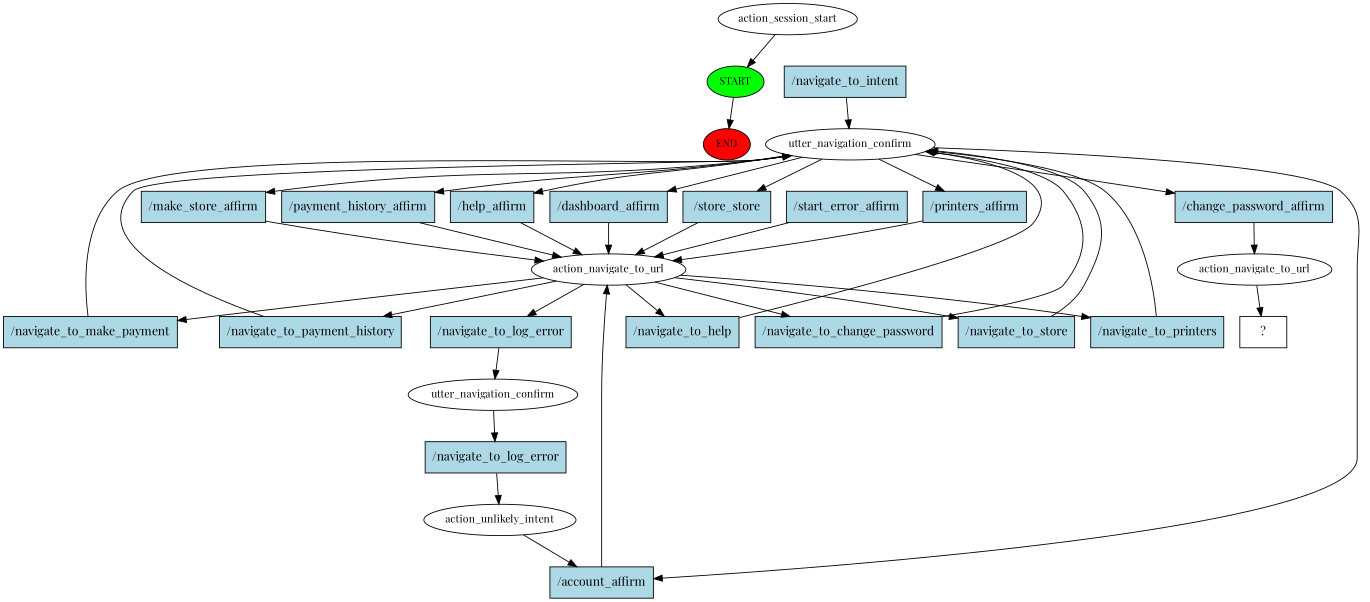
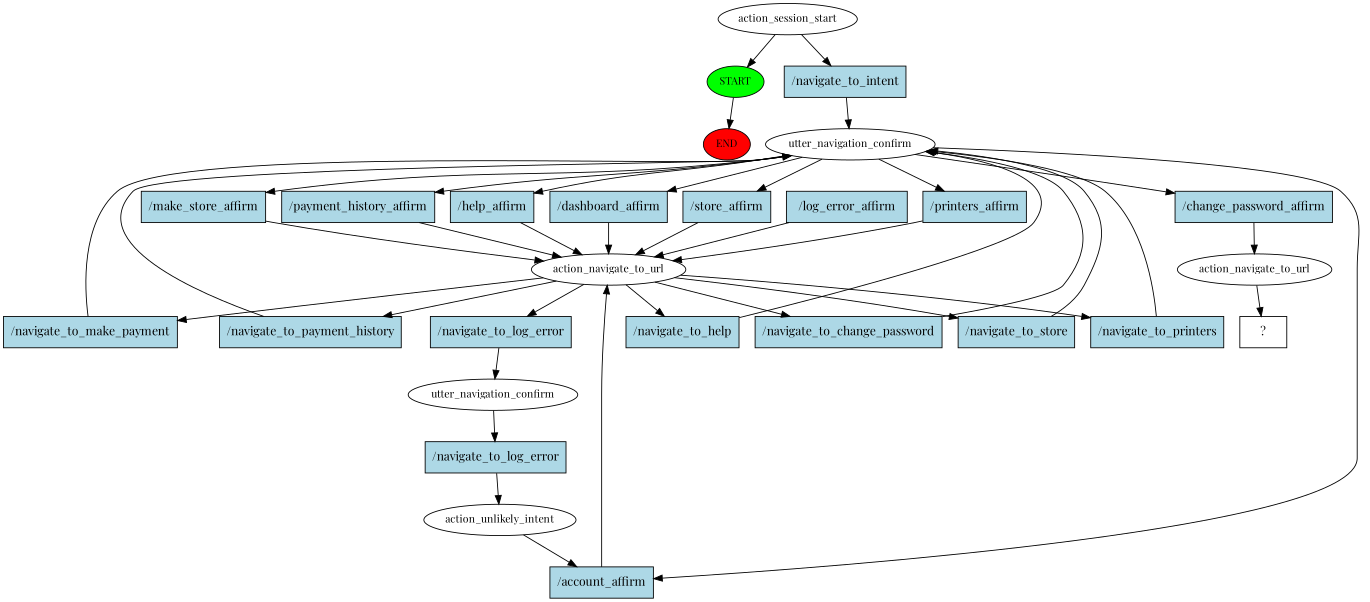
edge "action_session_start" -> "/navigate_to_intent": added
node "/store_store": label "/store_store" -> "/store_affirm"
node "/start_error_affirm": label "/start_error_affirm" -> "/log_error_affirm"
